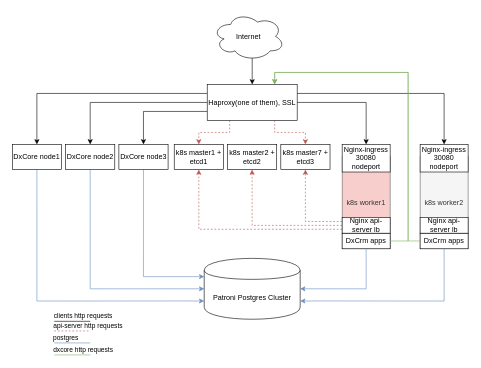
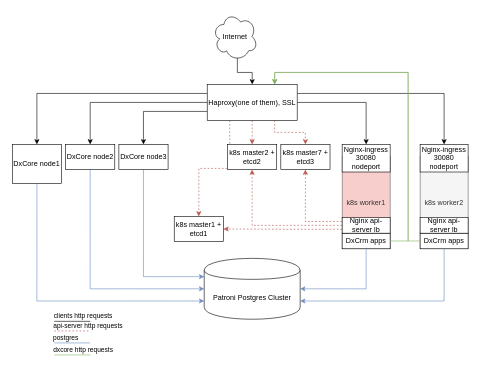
node "Internet": size 72x48 -> 45x48
edge "Haproxy(one of them), SSL" -> "k8s master2 + etcd2": added
node "DxCore node1": size 49x25 -> 49x39
node "k8s master1 + etcd1": moved (199, 157) -> (199, 229)
